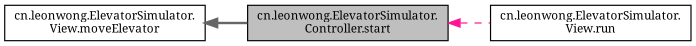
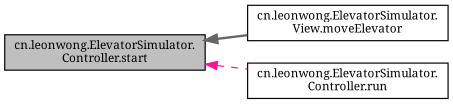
edge "cn.leonwong.ElevatorSimulator. Controller.start" -> "cn.leonwong.ElevatorSimulator. View.moveElevator": reversed
node "cn.leonwong.ElevatorSimulator. View.run": label "cn.leonwong.ElevatorSimulator. View.run" -> "cn.leonwong.ElevatorSimulator. Controller.run"
